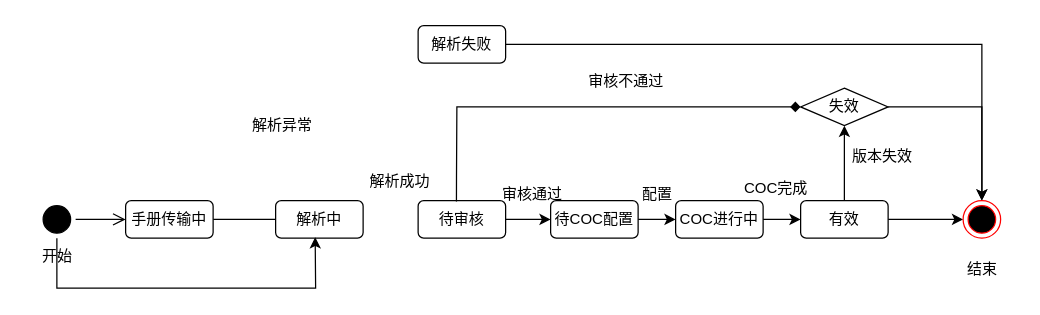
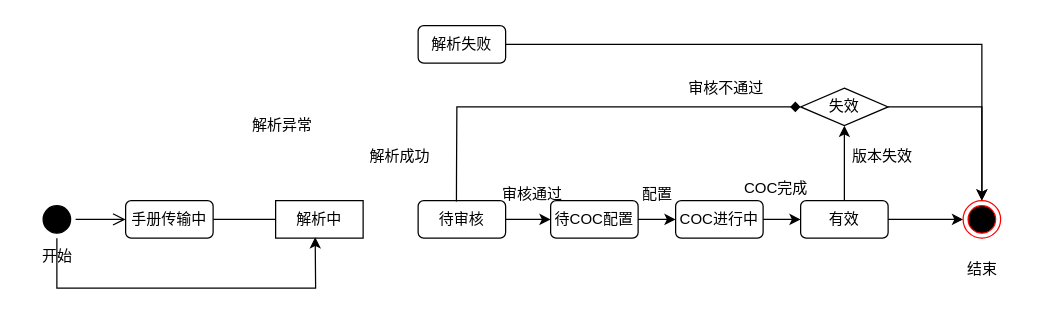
node "审核不通过": moved (626, 82) -> (726, 88)
node "解析成功": moved (399, 182) -> (399, 157)
node "解析中": shape rounded rectangle -> rectangle
